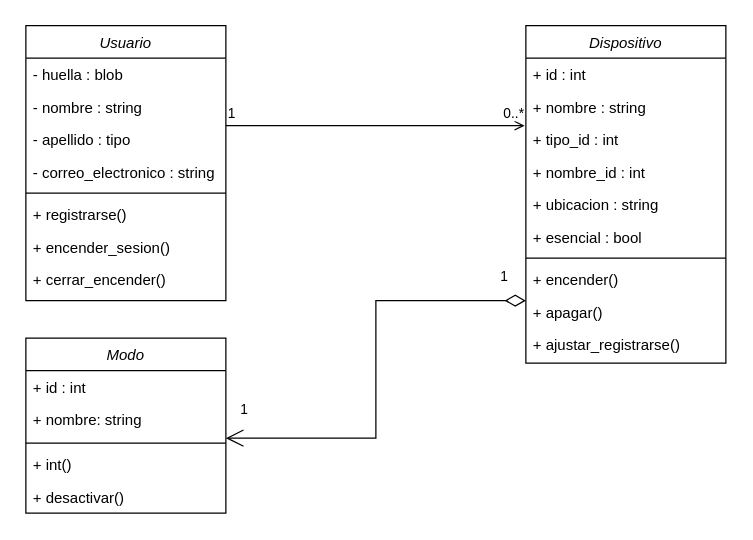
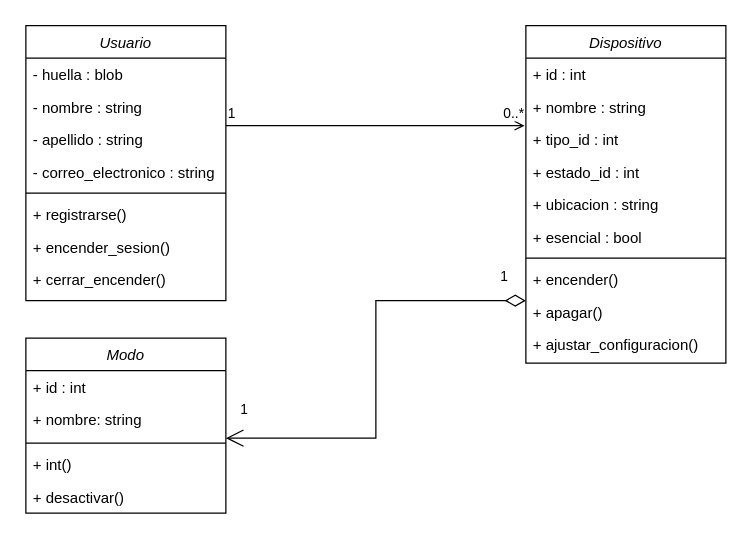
node "- apellido : tipo": label "- apellido : tipo" -> "- apellido : string"
node "+ nombre_id : int": label "+ nombre_id : int" -> "+ estado_id : int"
node "+ ajustar_registrarse()": label "+ ajustar_registrarse()" -> "+ ajustar_configuracion()"
